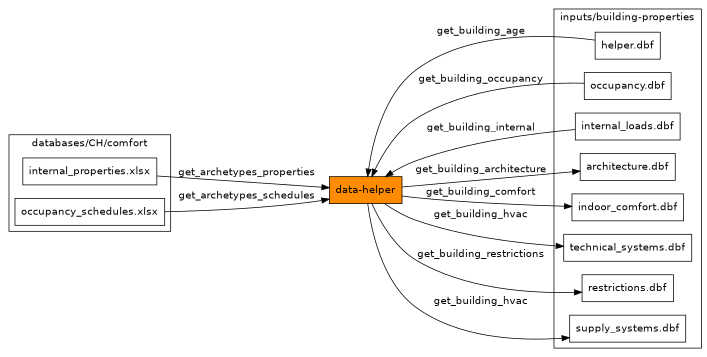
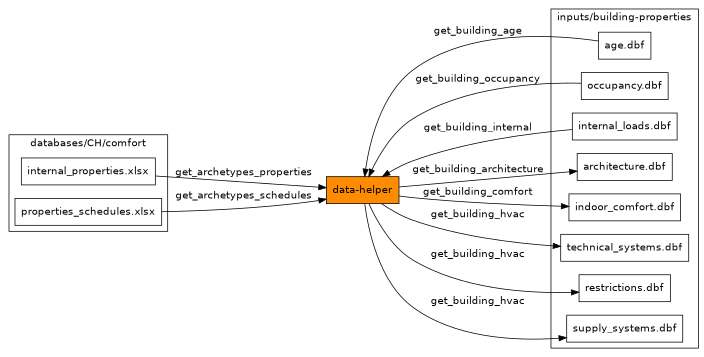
node "helper.dbf": label "helper.dbf" -> "age.dbf"
node "occupancy_schedules.xlsx": label "occupancy_schedules.xlsx" -> "properties_schedules.xlsx"
edge "data-helper" -> "restrictions.dbf": label "get_building_restrictions" -> "get_building_hvac"
